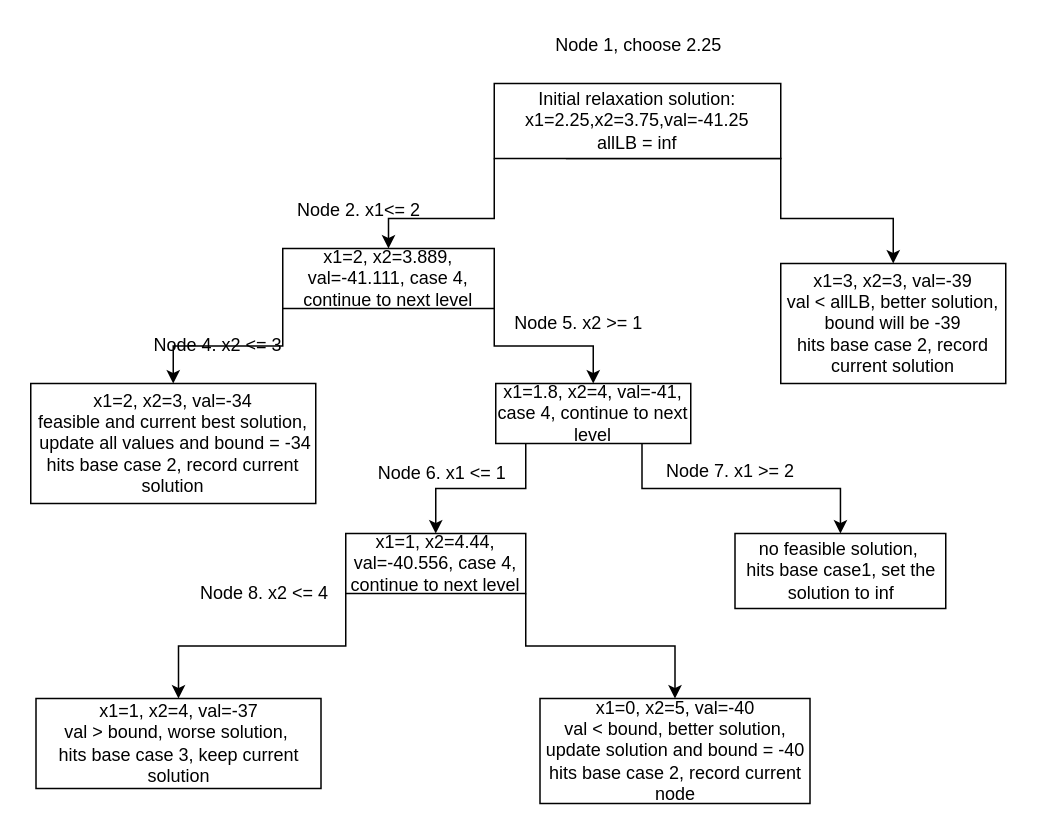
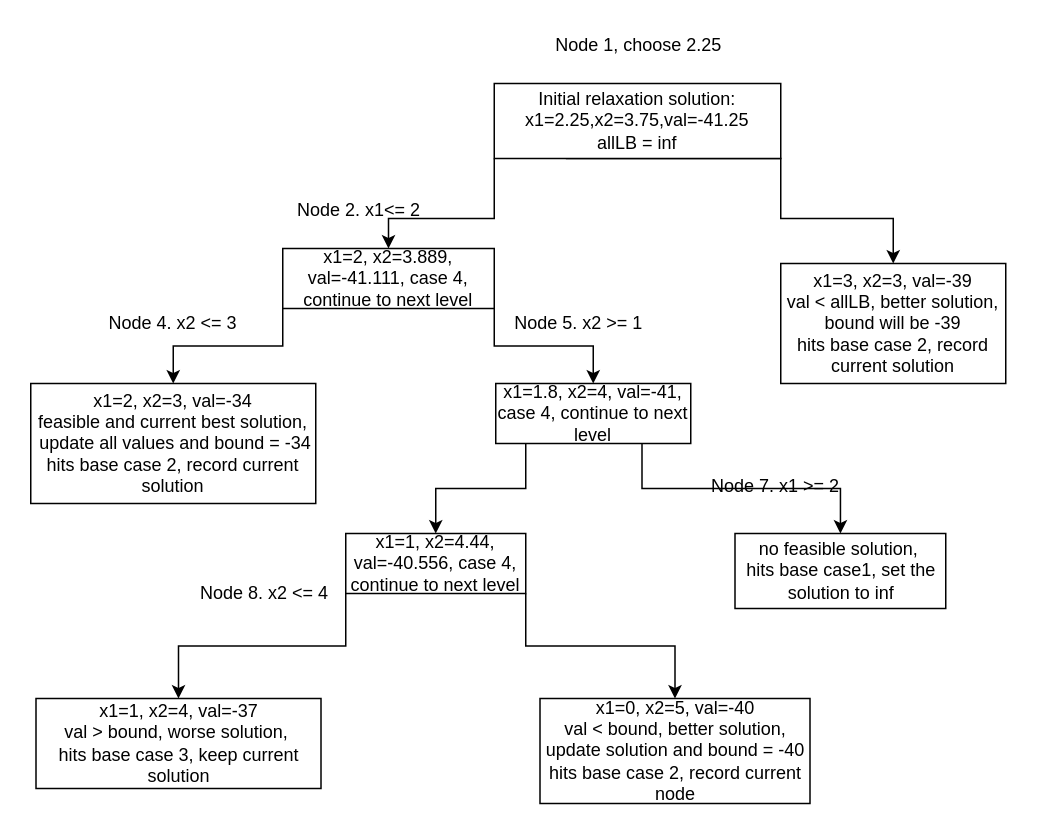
node "Node 4. x2 <= 3": moved (218, 346) -> (173, 323)
node "Node 6. x1 <= 1": removed
node "Node 7. x1 >= 2": moved (739, 473) -> (784, 488)
